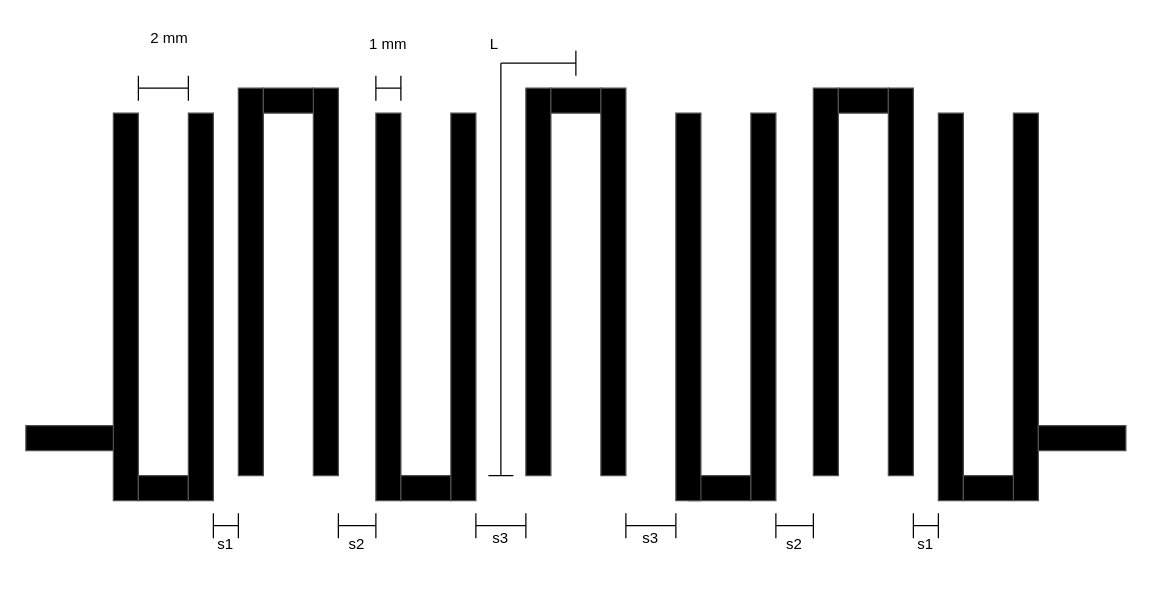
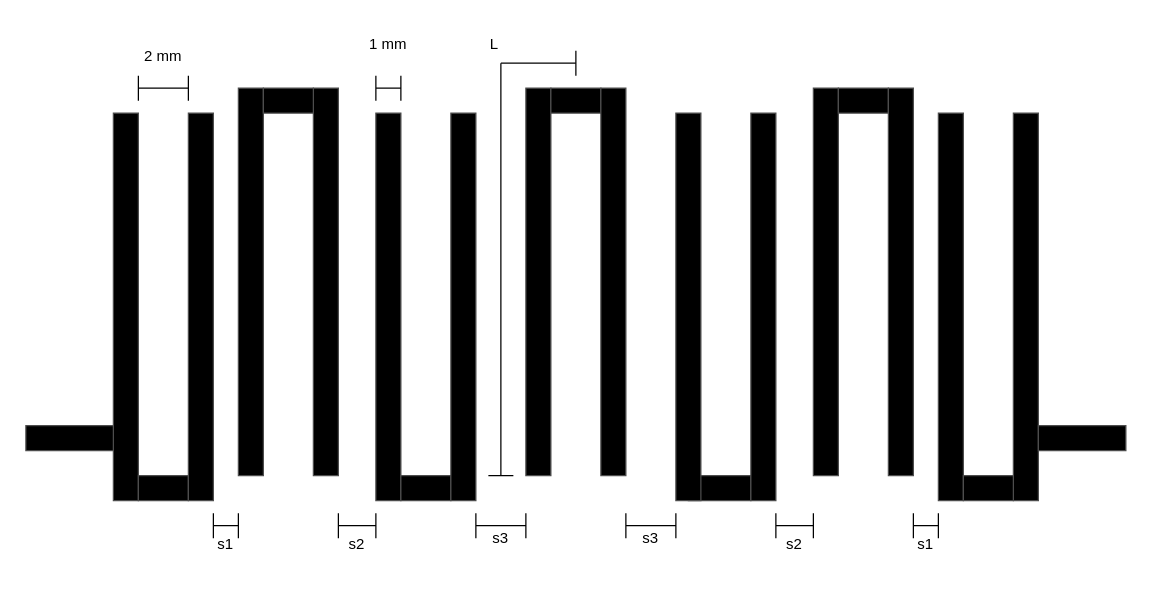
node "2 mm": moved (169, 38) -> (163, 57)
